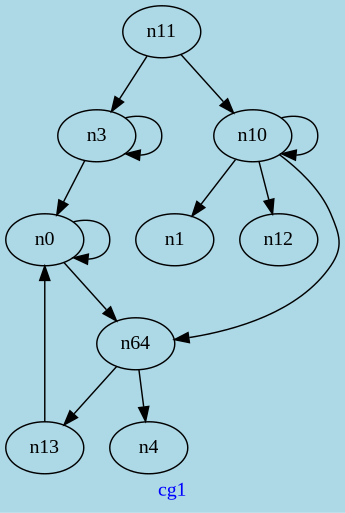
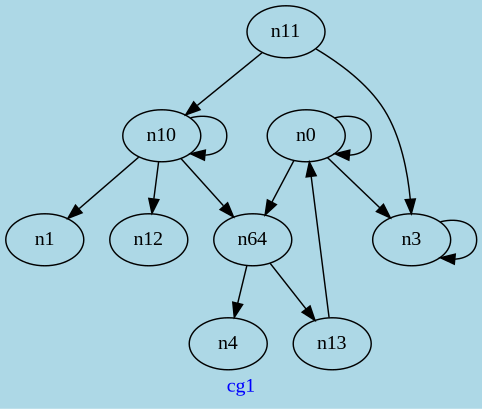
edge "n3" -> "n0": reversed
